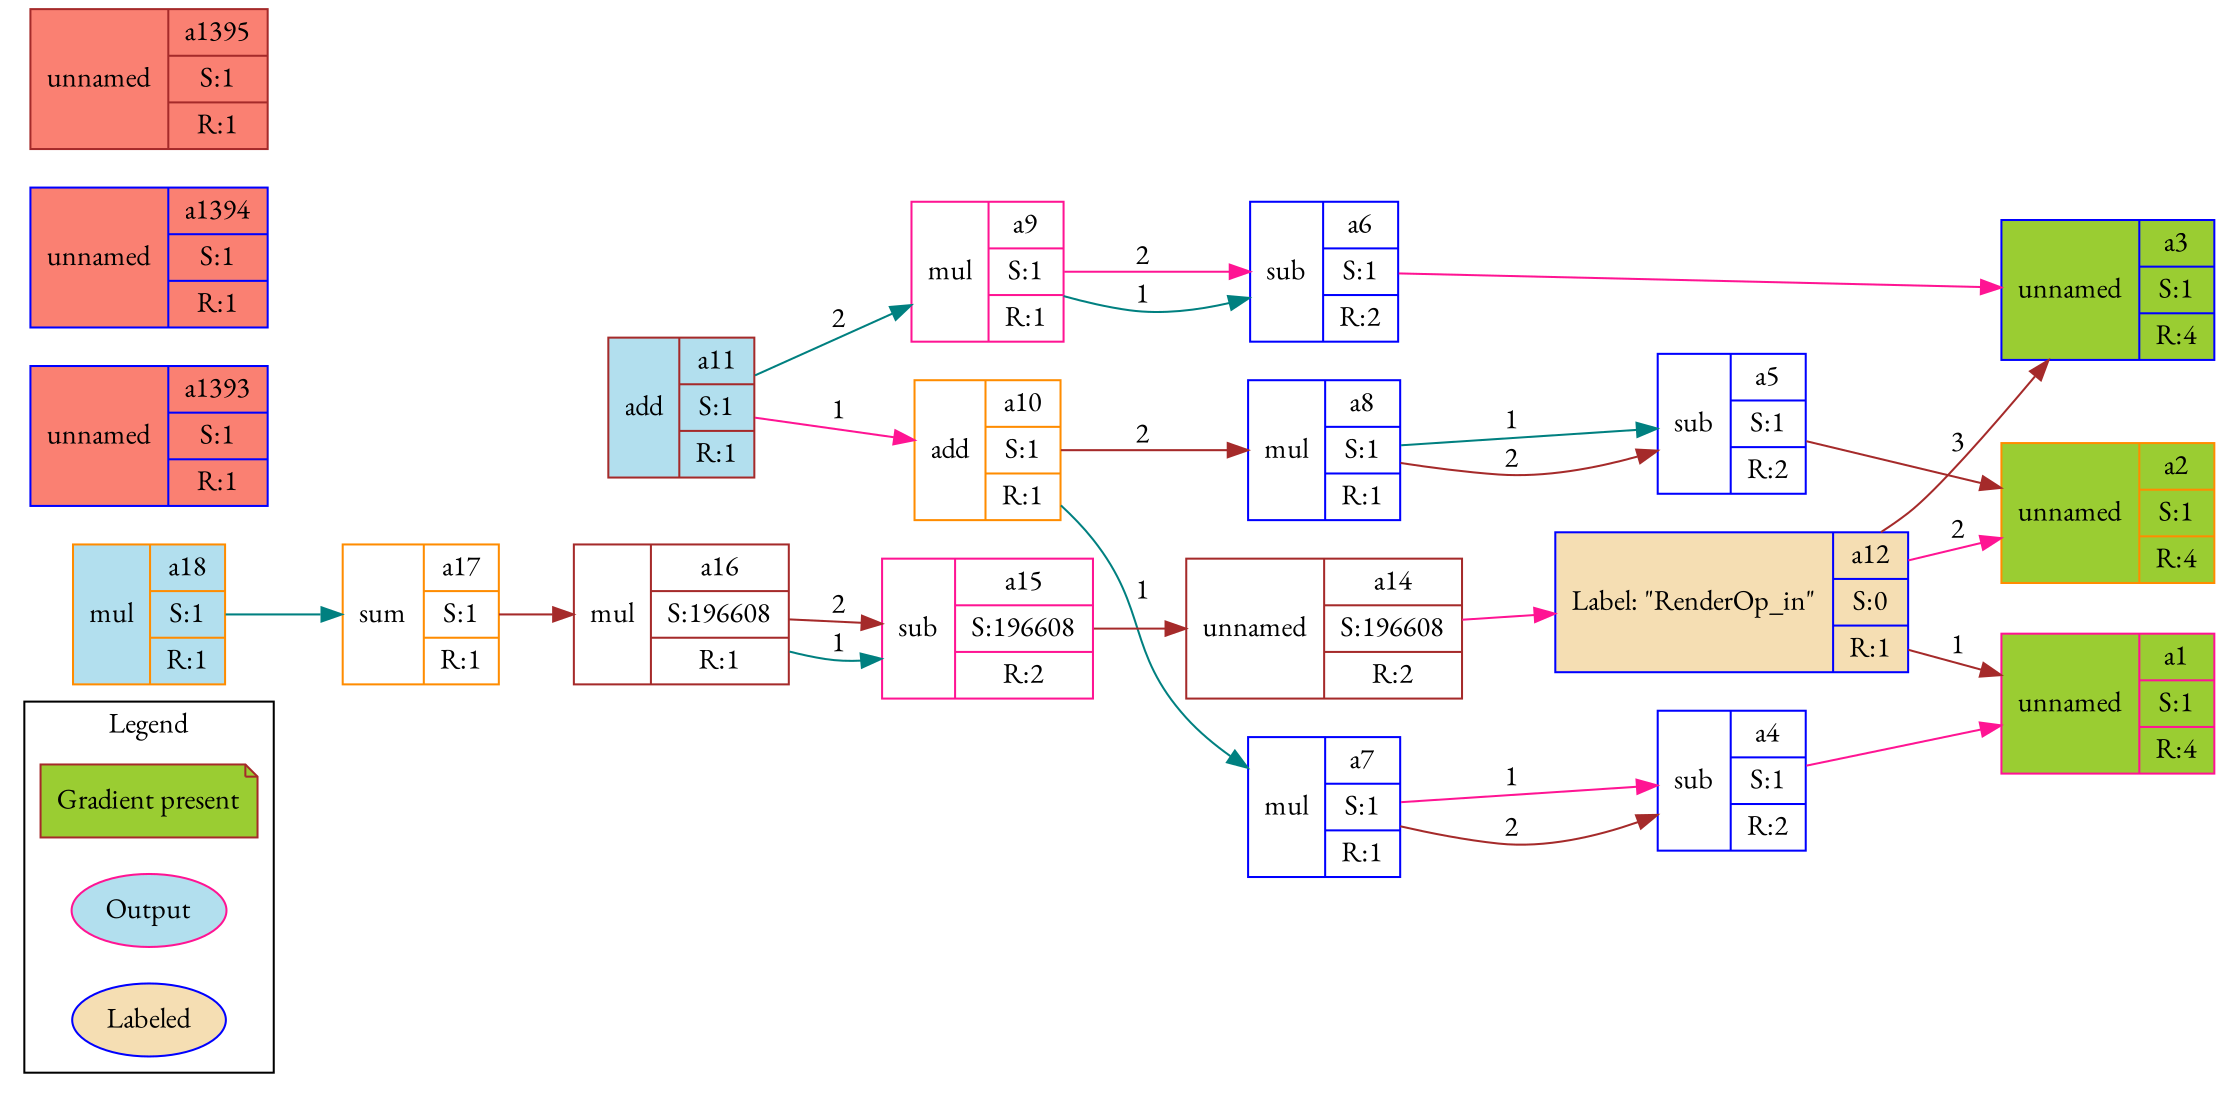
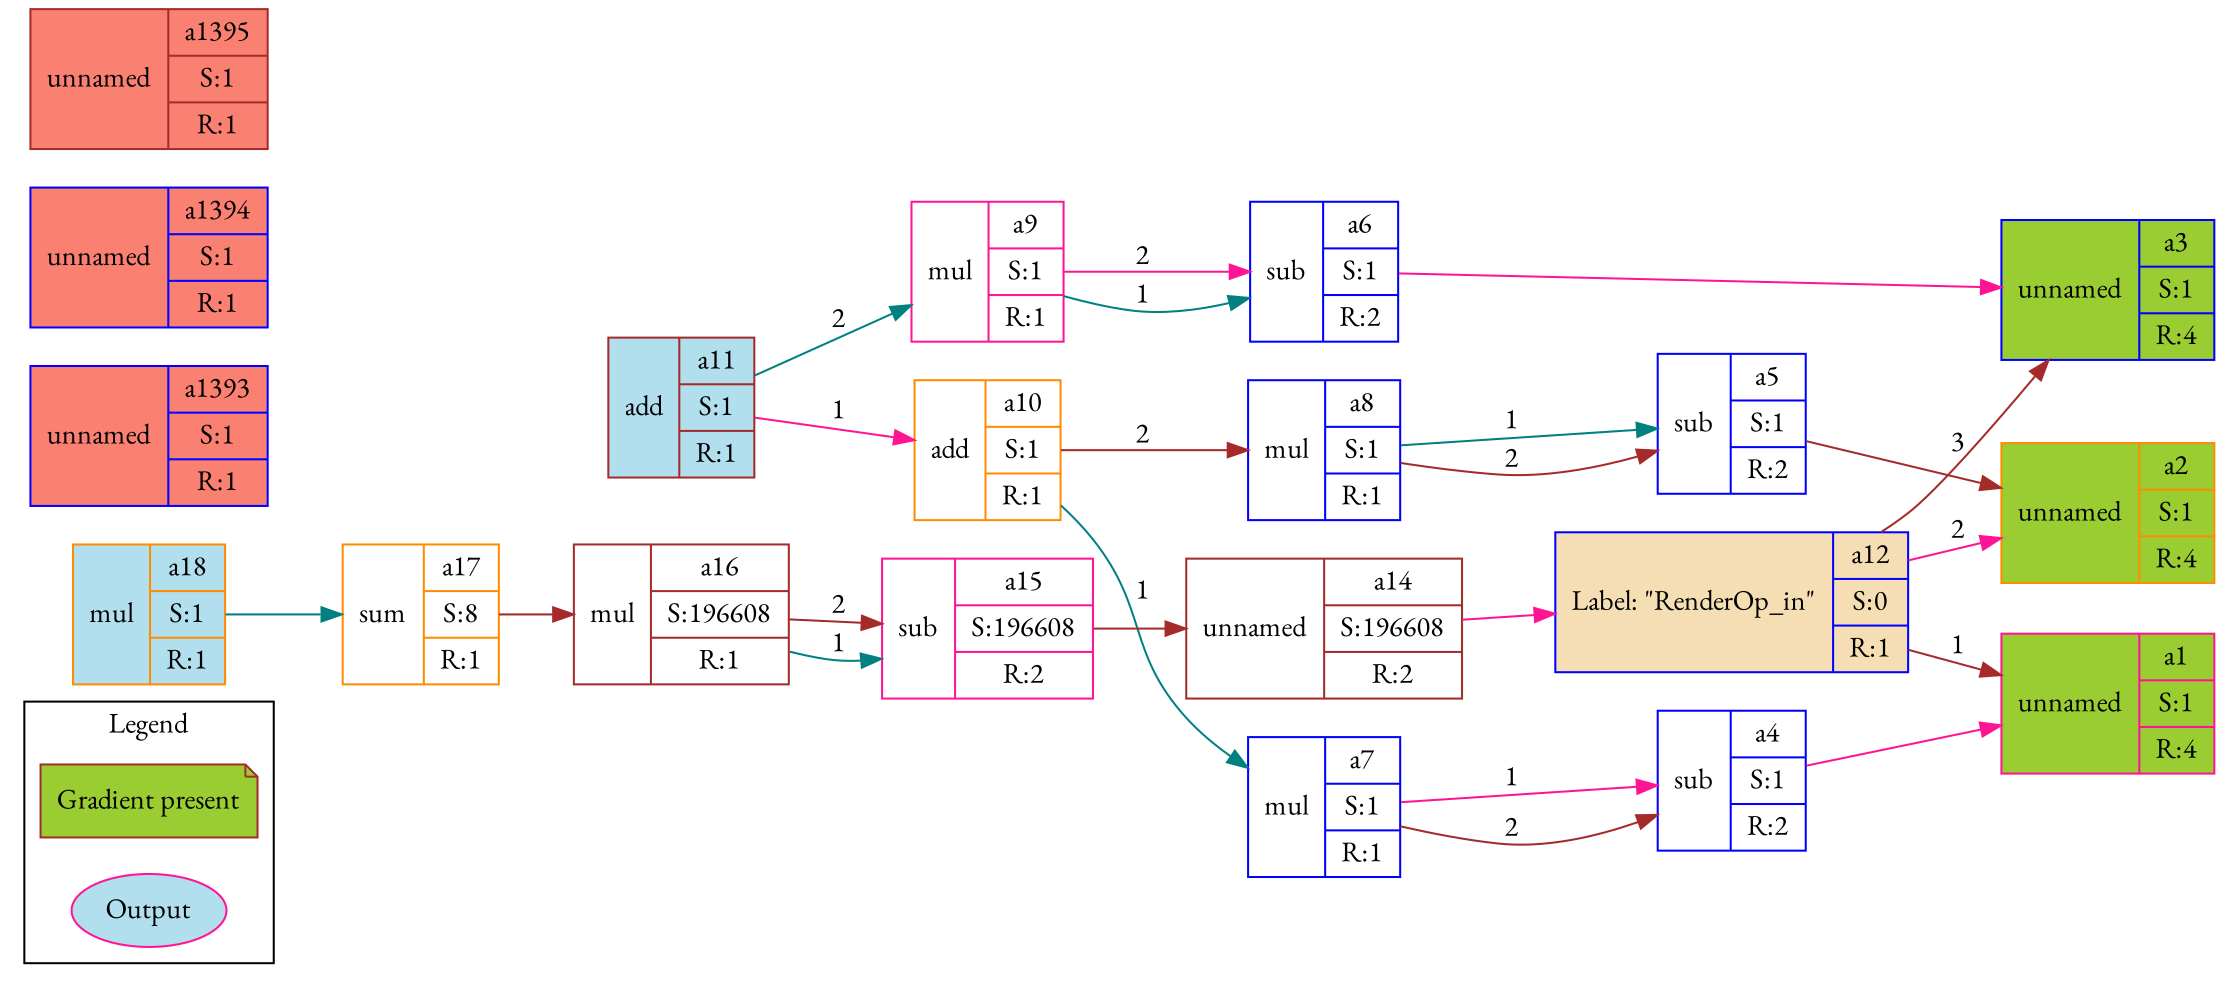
node "sum": text "S:1" -> "S:8"
node "Labeled": removed
